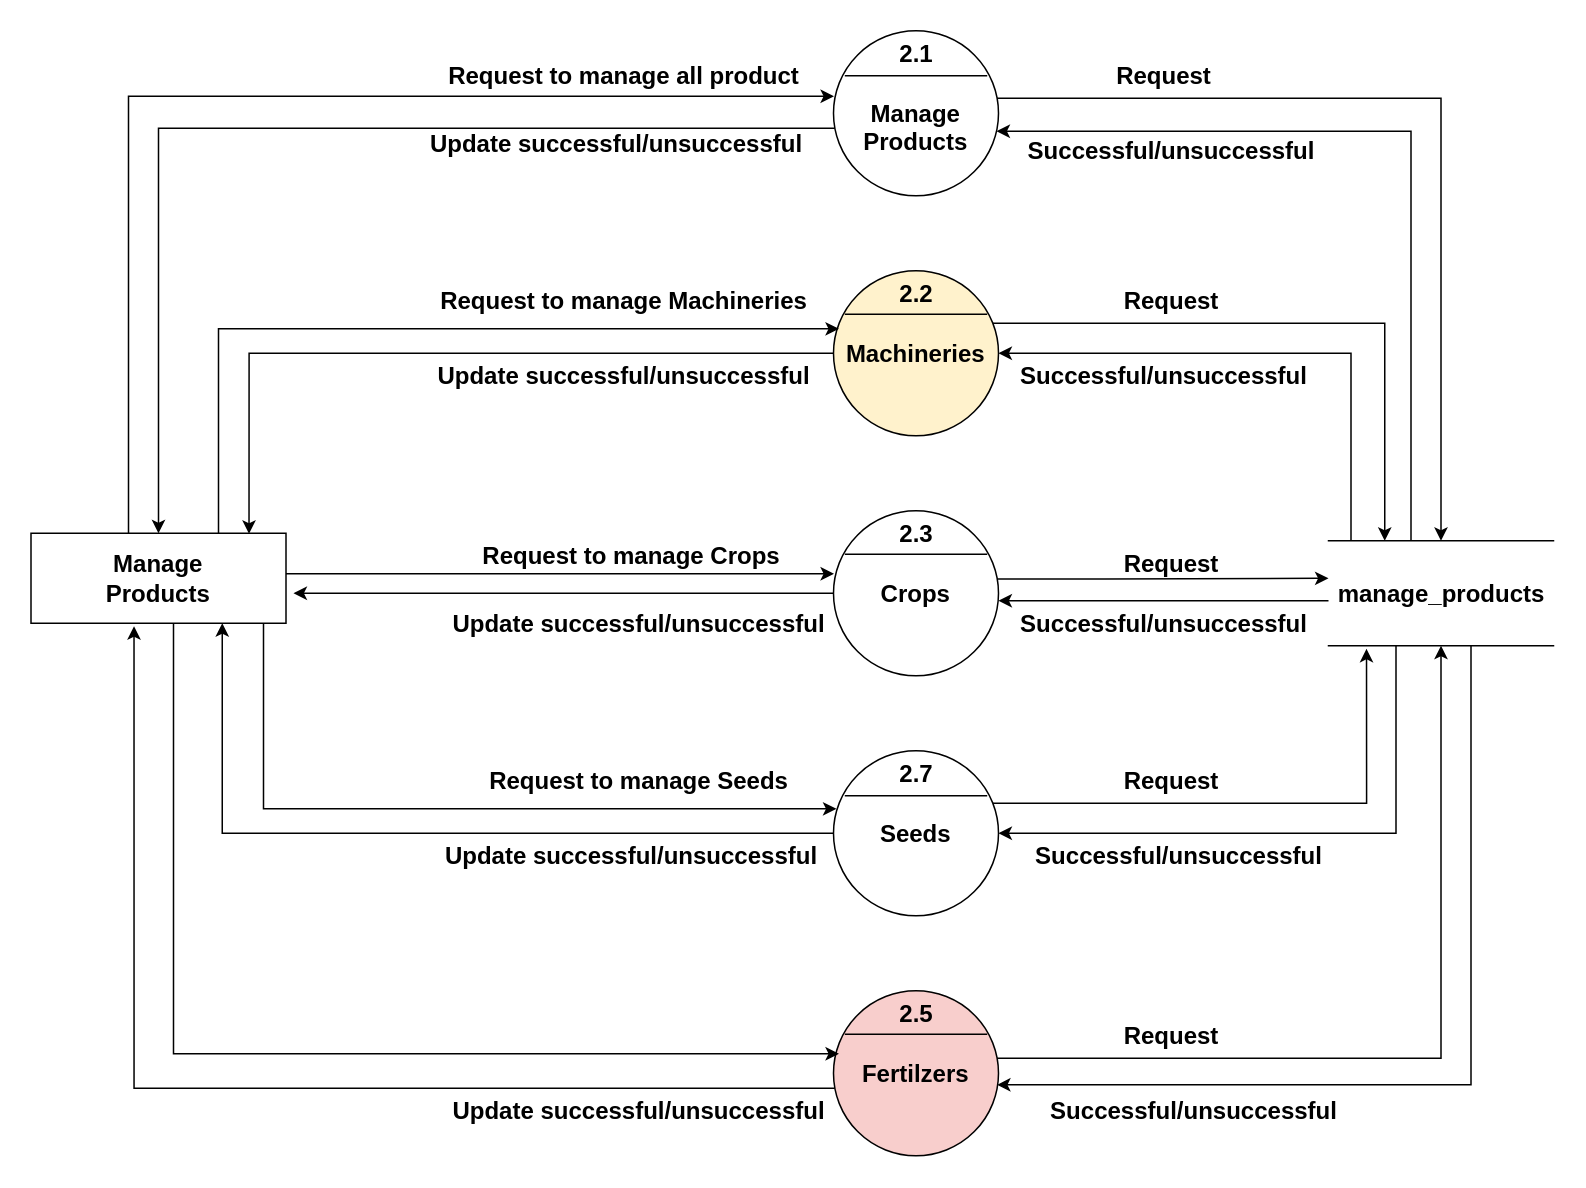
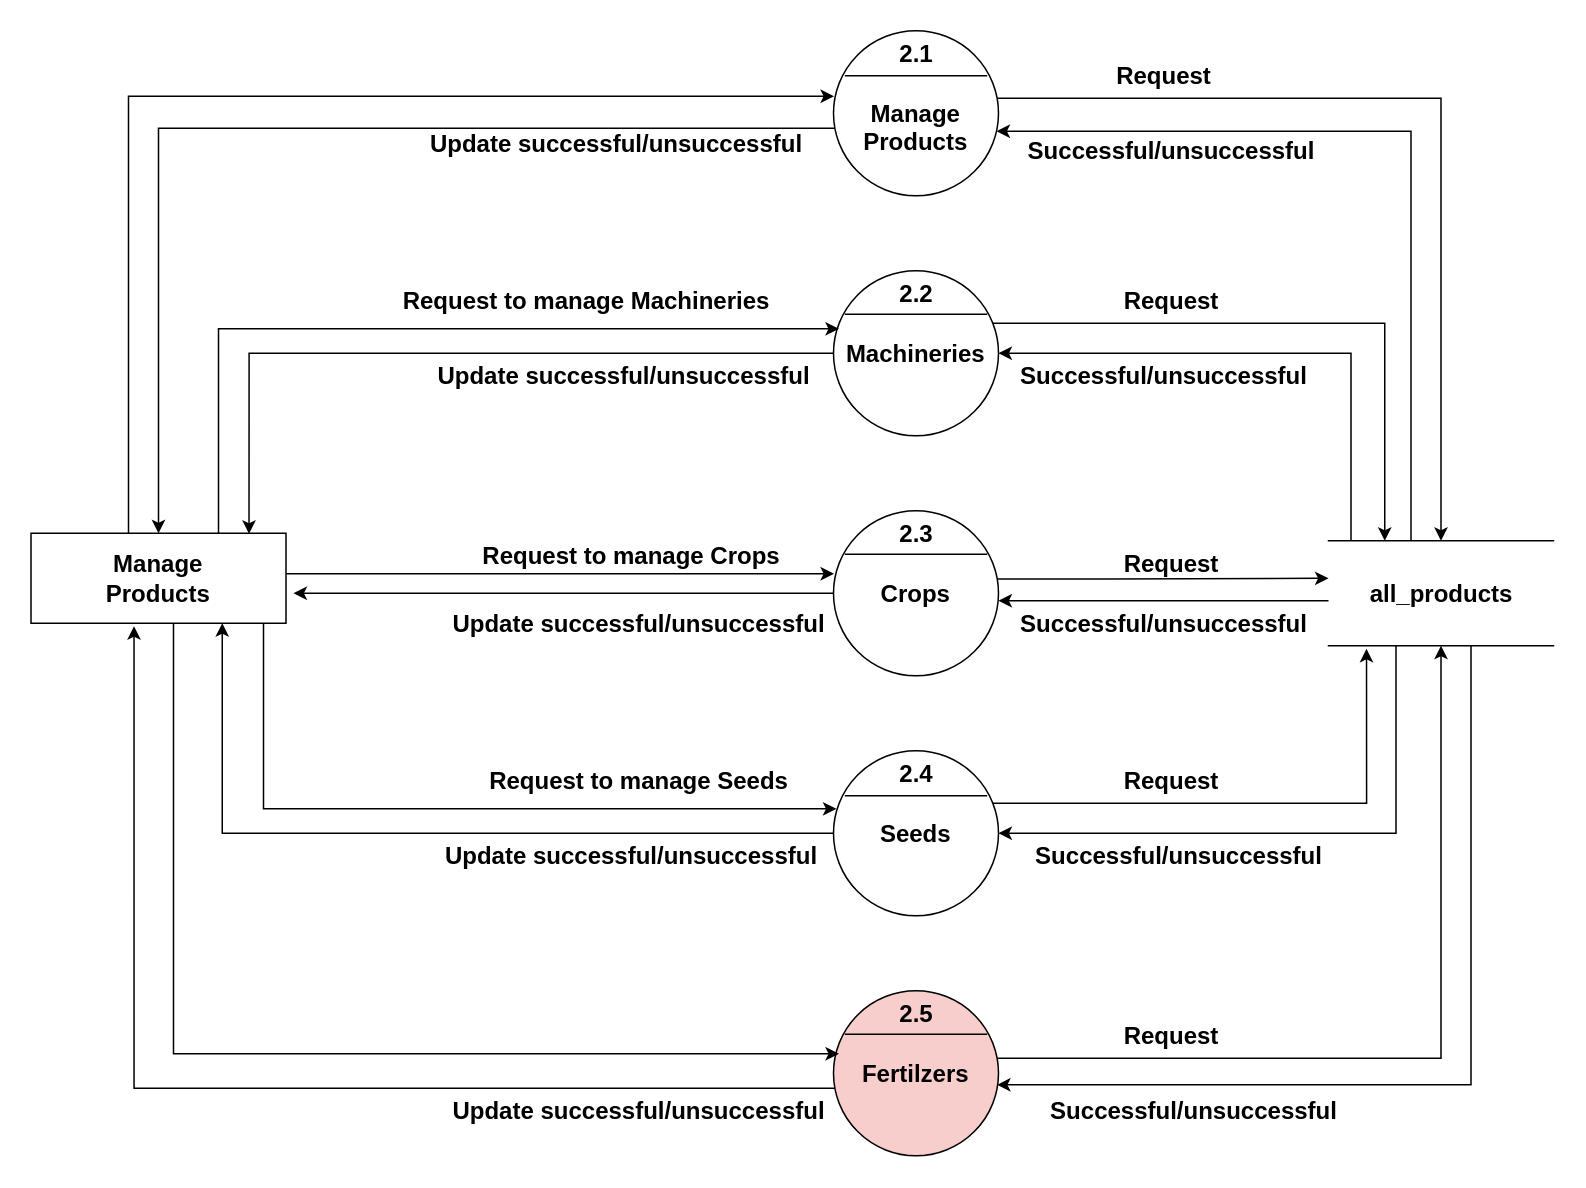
node "Request to manage all product": removed
node "Request to manage Machineries": moved (623, 301) -> (586, 301)
node "Machineries": fillcolor #fff2cc -> #ffffff
node "manage_products": label "manage_products" -> "all_products"
node "2.7": label "2.7" -> "2.4"
